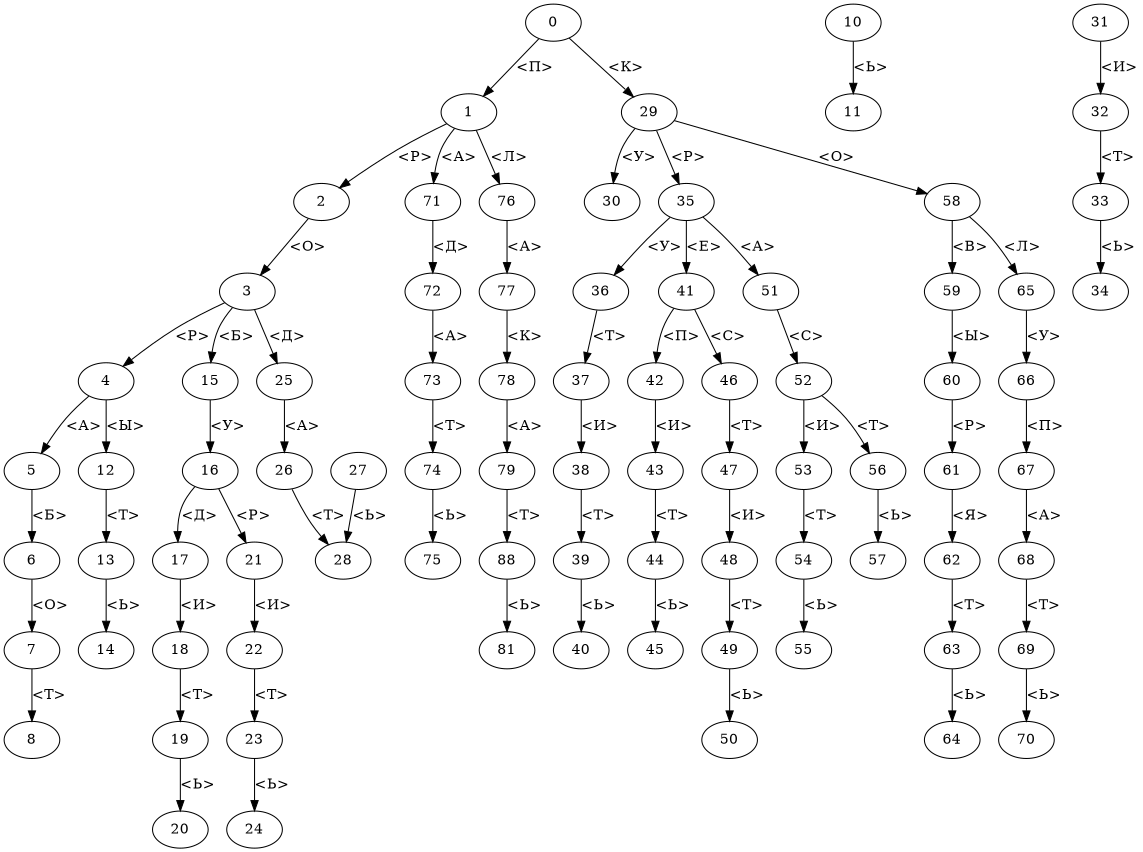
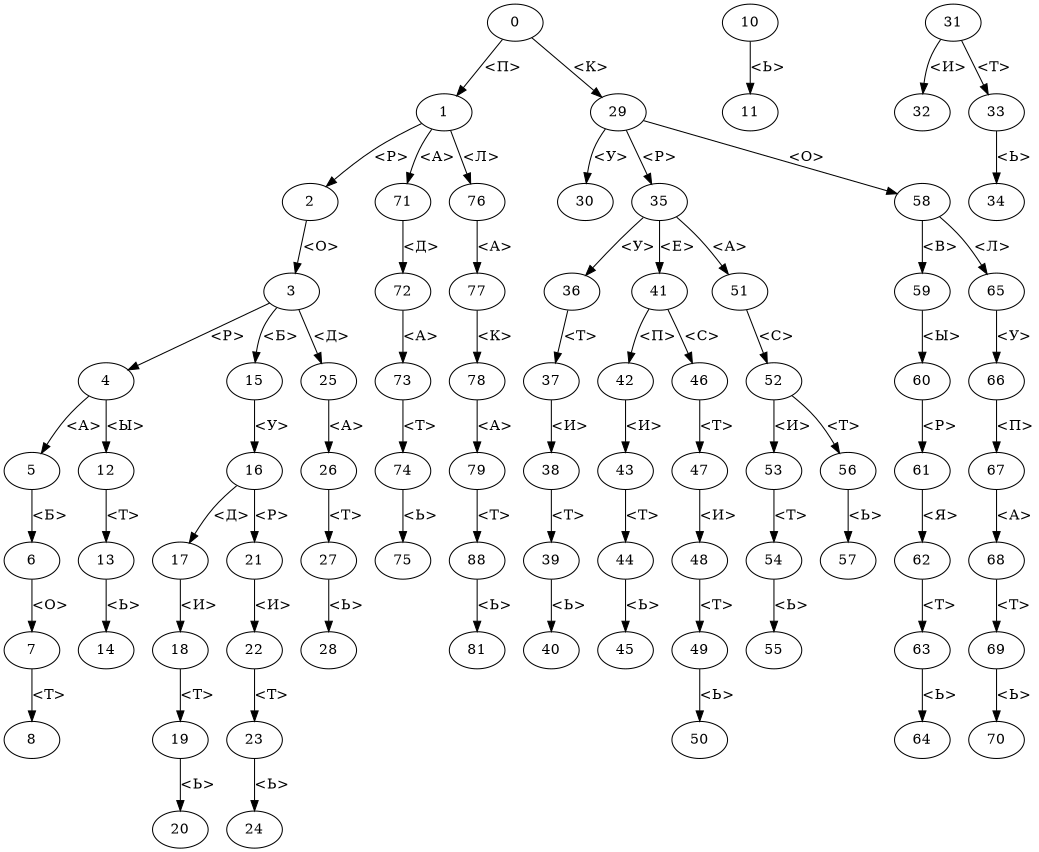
edge "32" -> "33": now "31" -> "33"
edge "26" -> "28": now "26" -> "27"
